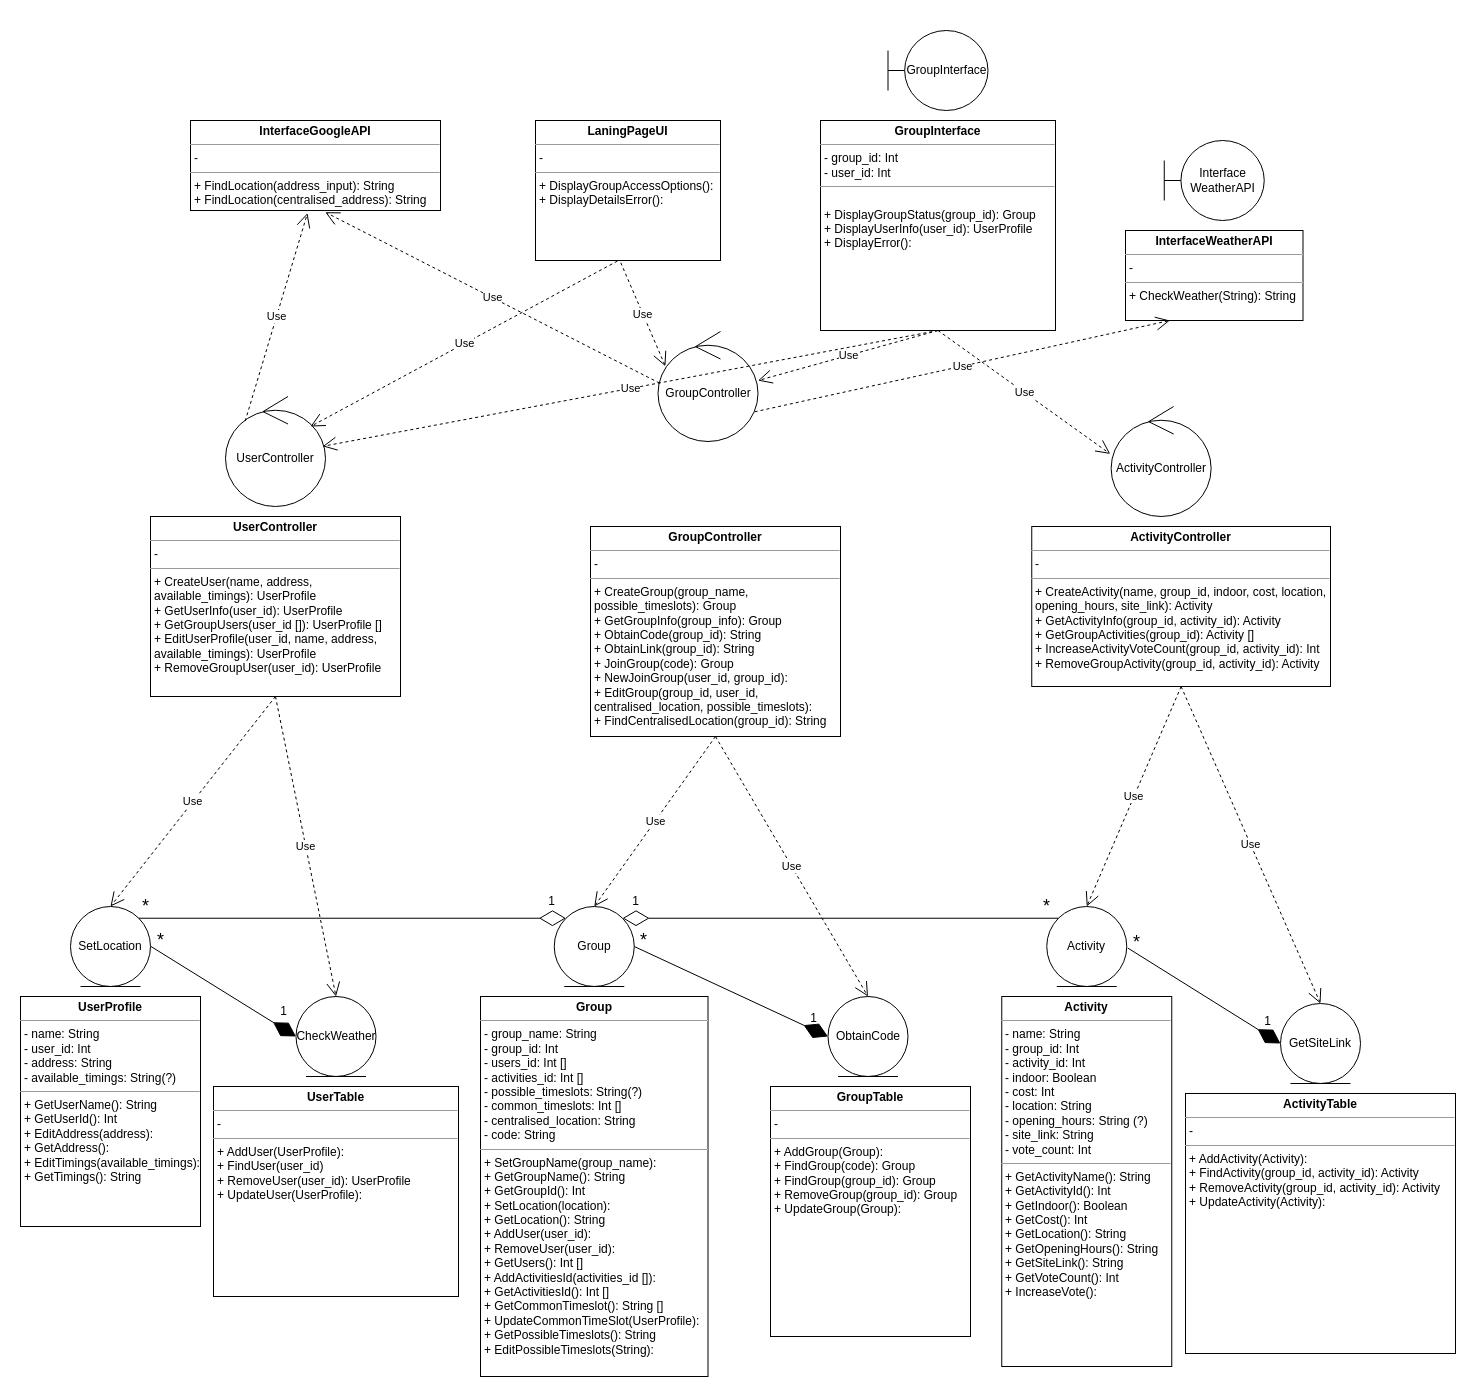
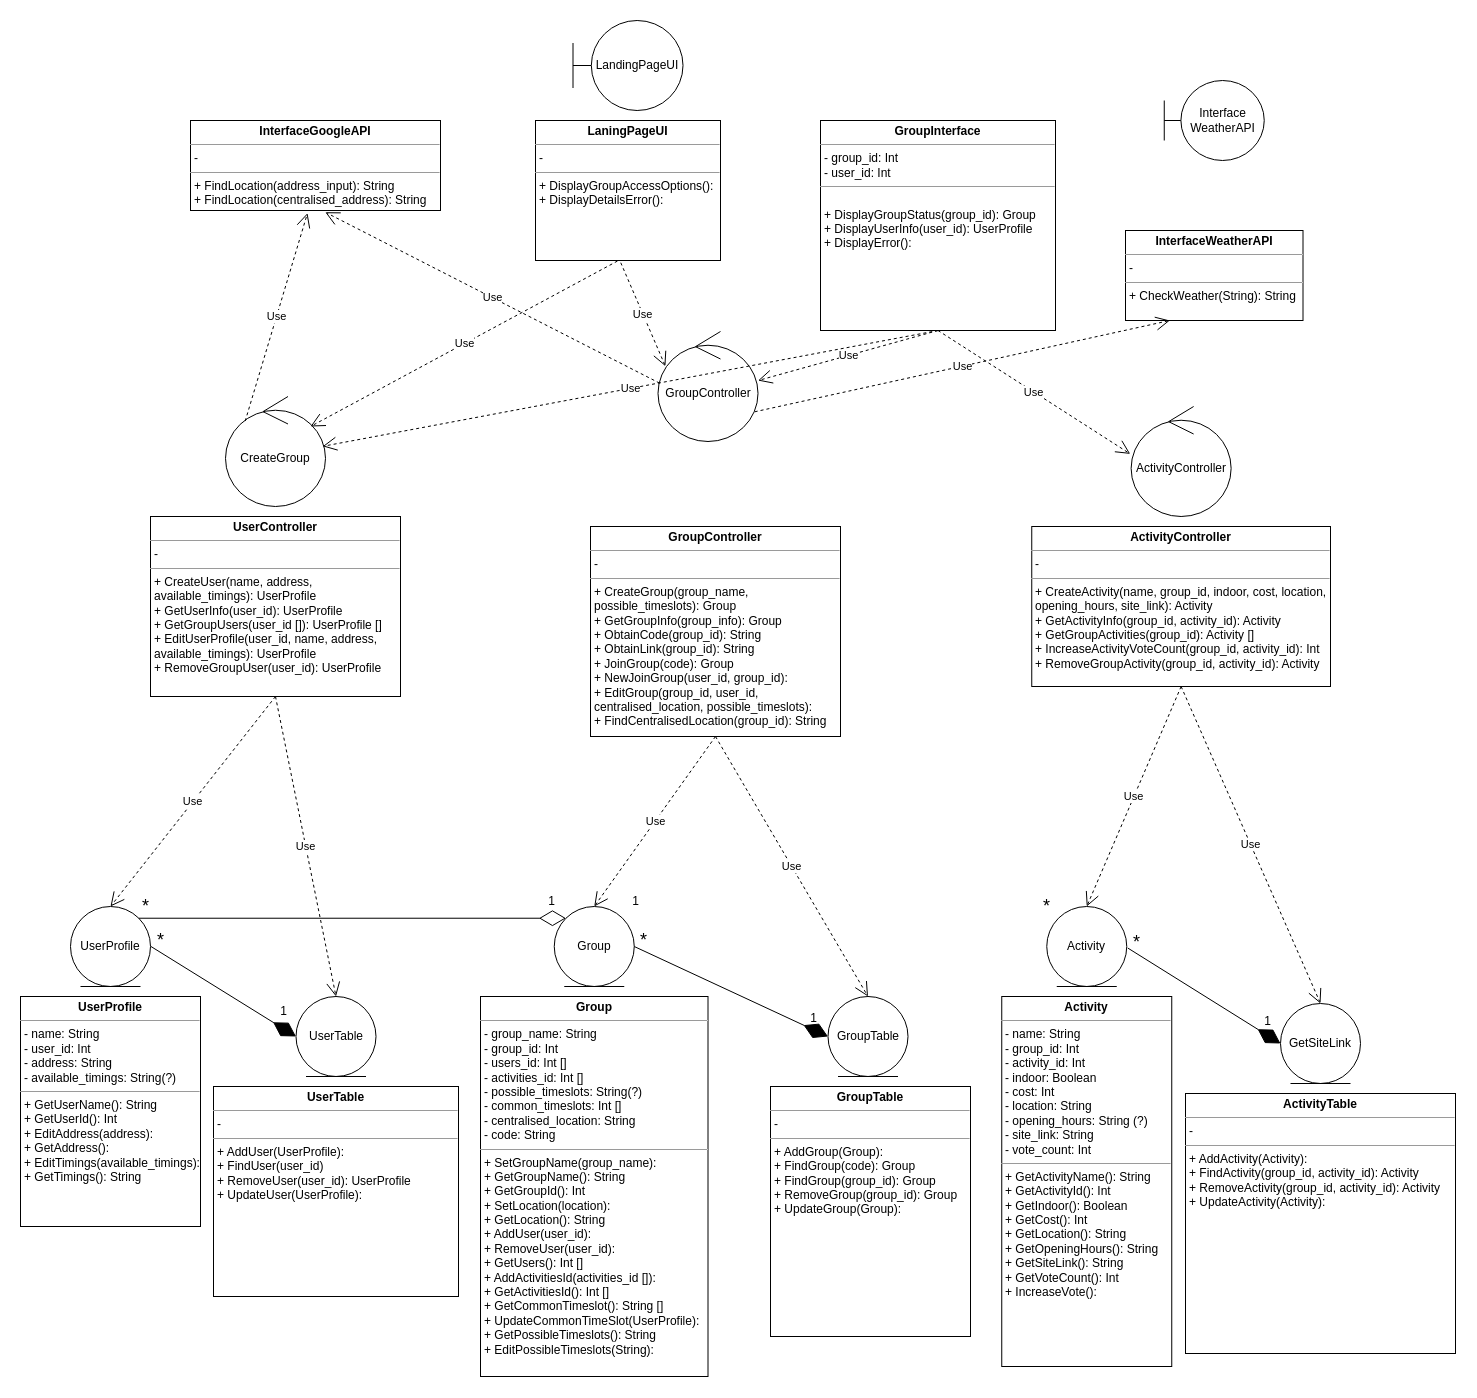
node "LandingPageUI": added
node "GroupInterface": removed
node "Interface WeatherAPI": moved (1214, 181) -> (1214, 121)
node "UserController": label "UserController" -> "CreateGroup"
node "ActivityController": moved (1161, 462) -> (1181, 462)
edge "Activity" -> "Group": removed
node "SetLocation": label "SetLocation" -> "UserProfile"
node "CheckWeather": label "CheckWeather" -> "UserTable"
node "ObtainCode": label "ObtainCode" -> "GroupTable"
